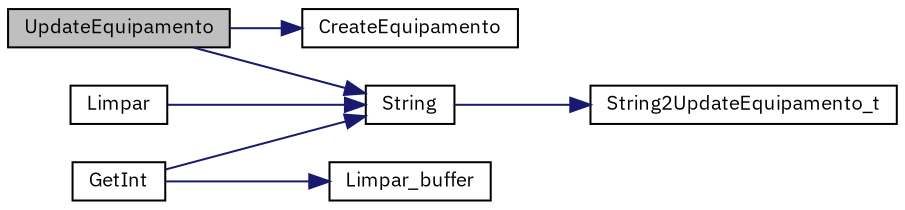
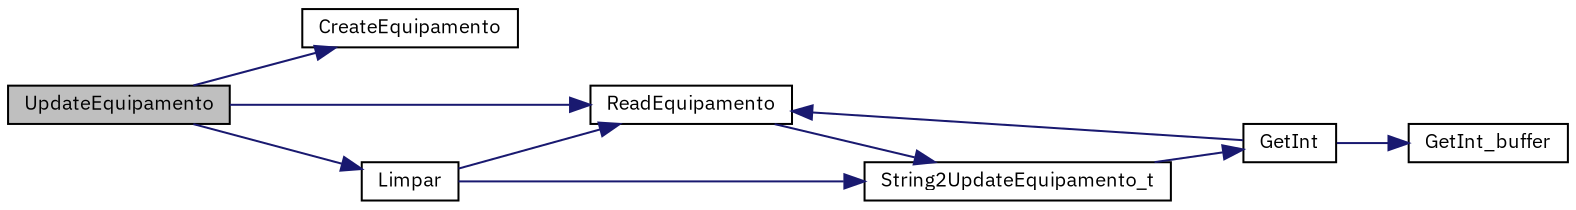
node "String": label "String" -> "ReadEquipamento"
edge "UpdateEquipamento" -> "Limpar": added
edge "String2UpdateEquipamento_t" -> "GetInt": added
node "Limpar_buffer": label "Limpar_buffer" -> "GetInt_buffer"
edge "Limpar" -> "String2UpdateEquipamento_t": added
